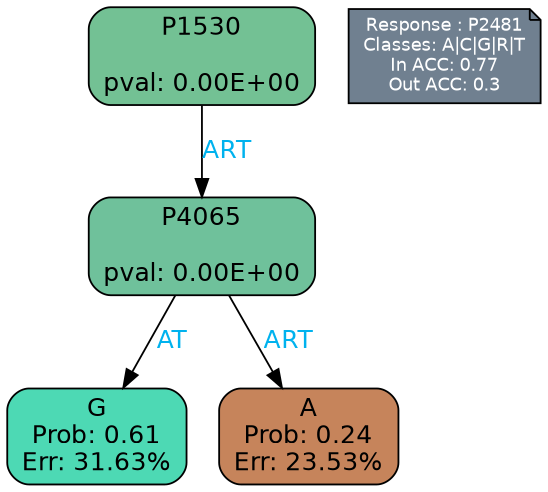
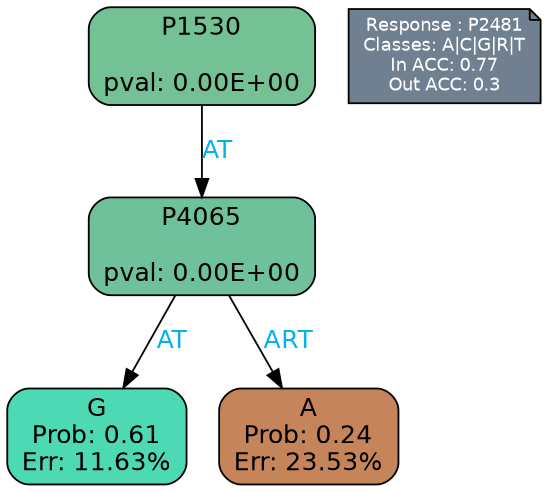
edge "P1530 pval: 0.00E+00" -> "P4065 pval: 0.00E+00": label "ART" -> "AT"
node "G Prob: 0.61 Err: 31.63%": label "G Prob: 0.61 Err: 31.63%" -> "G Prob: 0.61 Err: 11.63%"
